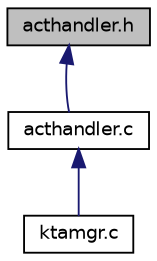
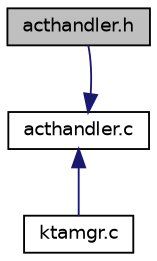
edge "acthandler.c" -> "acthandler.h": reversed
